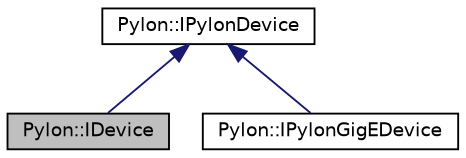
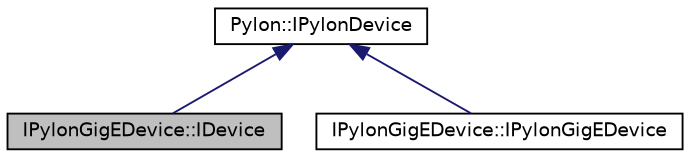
node "Pylon::IDevice": label "Pylon::IDevice" -> "IPylonGigEDevice::IDevice"
node "Pylon::IPylonGigEDevice": label "Pylon::IPylonGigEDevice" -> "IPylonGigEDevice::IPylonGigEDevice"
